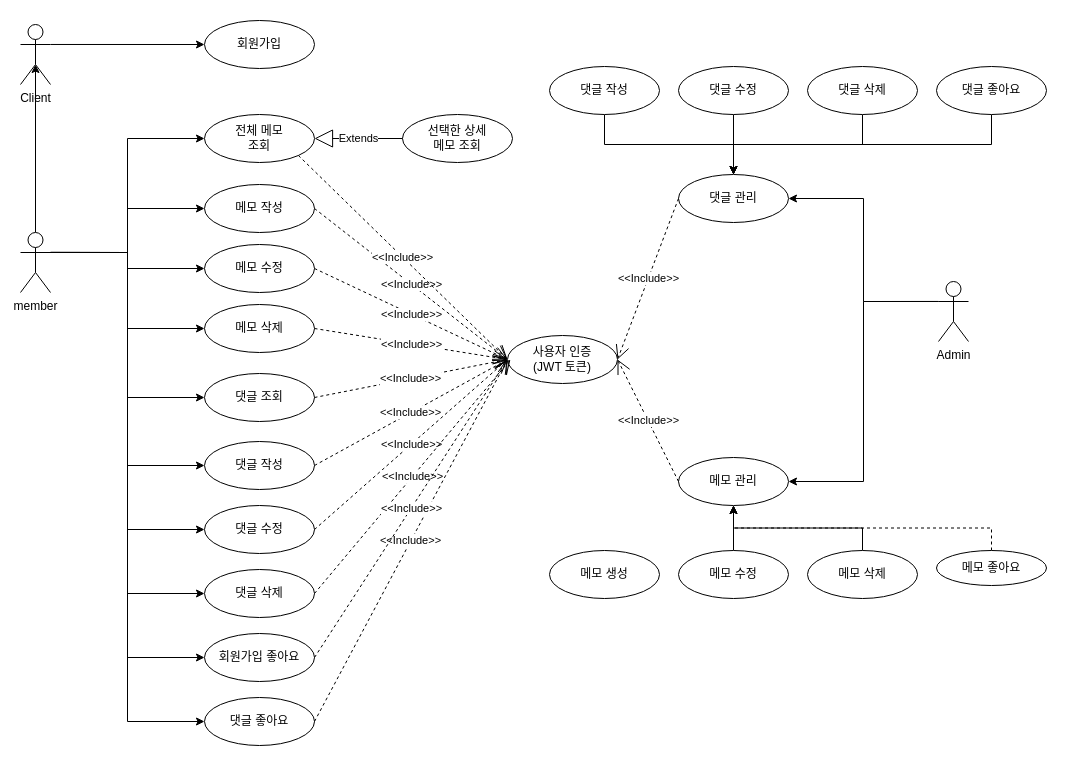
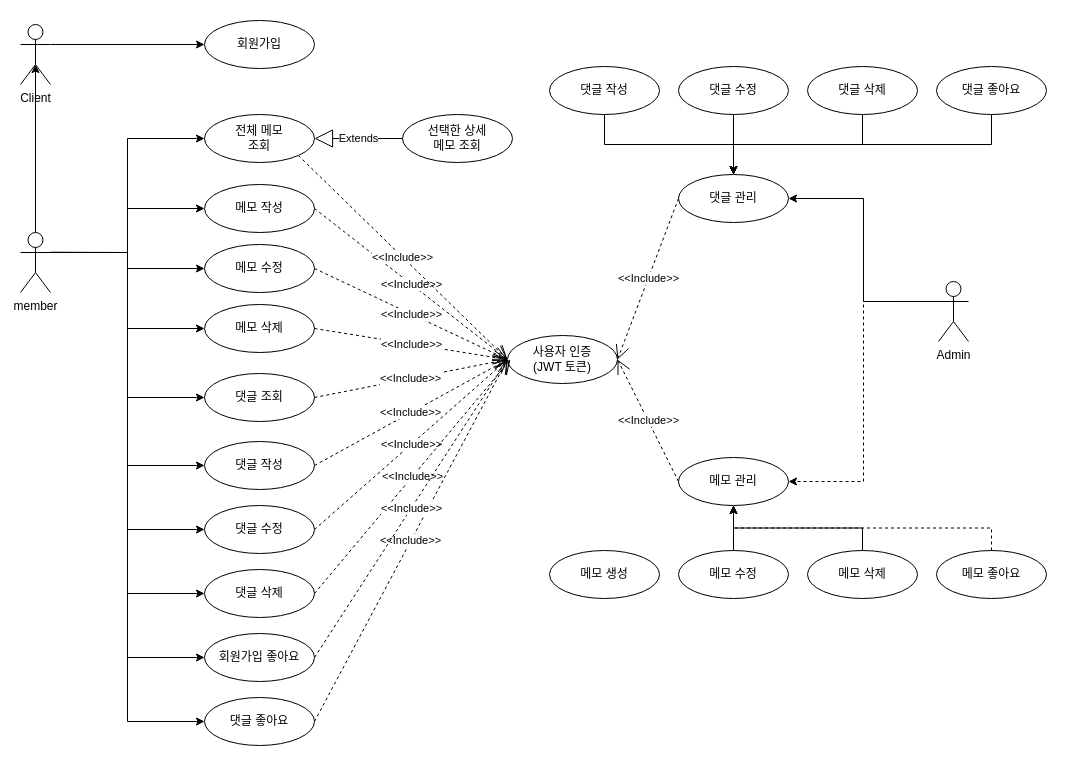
edge "Admin" -> "메모 관리": style solid -> dashed
node "메모 좋아요": size 110x35 -> 110x48
